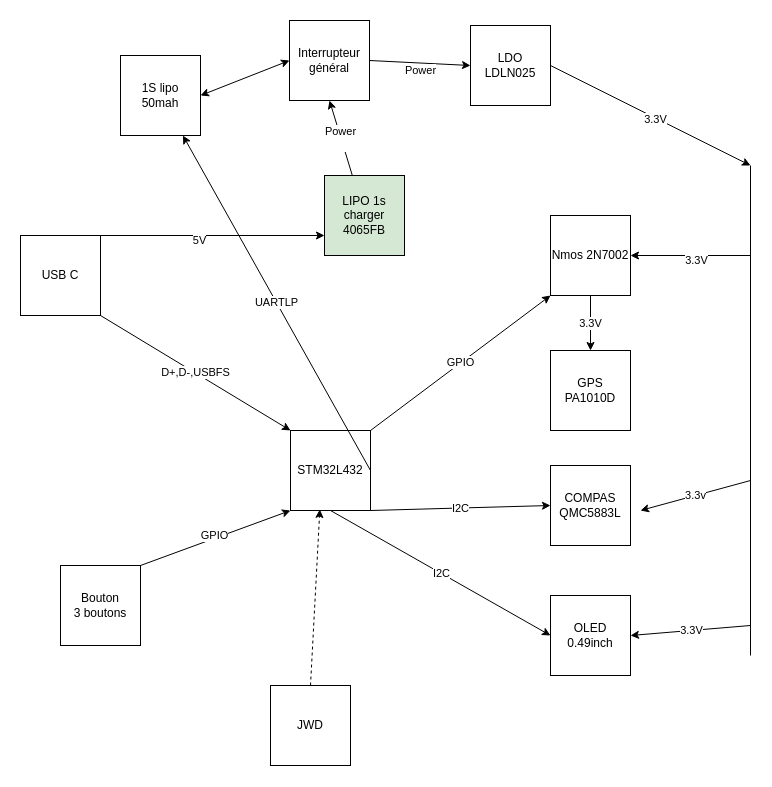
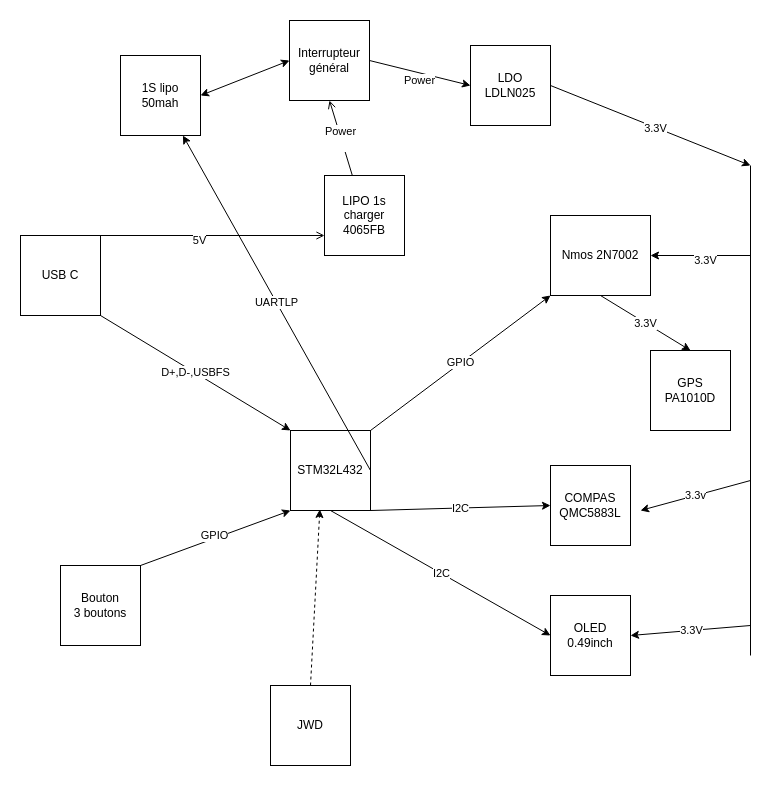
node "LDO LDLN025": moved (511, 66) -> (511, 86)
edge "LIPO 1s charger 4065FB" -> "Interrupteur général": arrowhead classic -> open
node "LIPO 1s charger 4065FB": fillcolor #d5e8d4 -> #ffffff
edge "USB C" -> "LIPO 1s charger 4065FB": arrowhead classic -> open
node "Nmos 2N7002": size 80x80 -> 100x80
node "GPS PA1010D": moved (591, 391) -> (691, 391)
